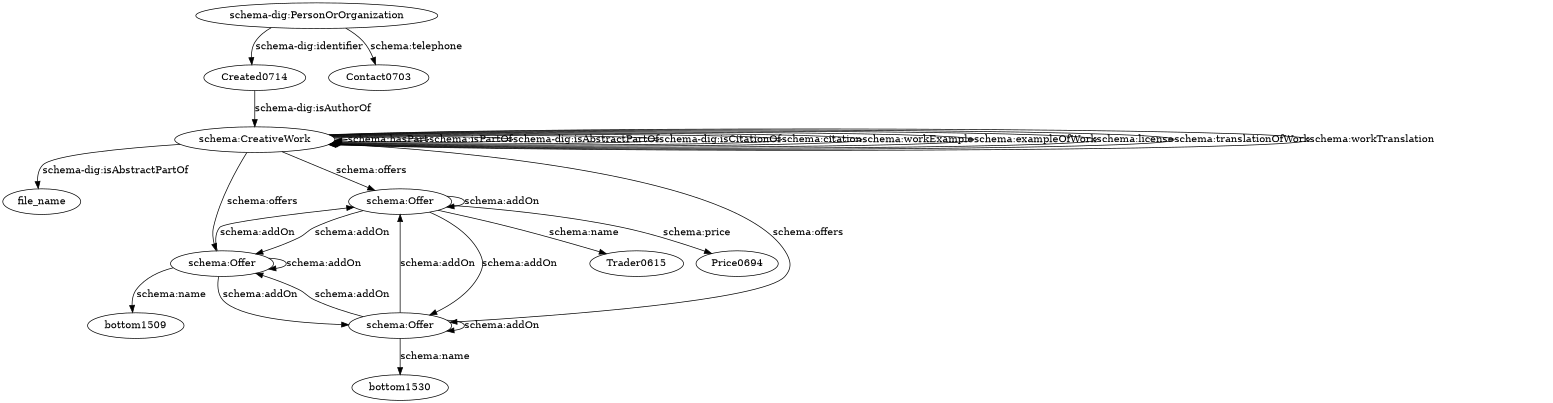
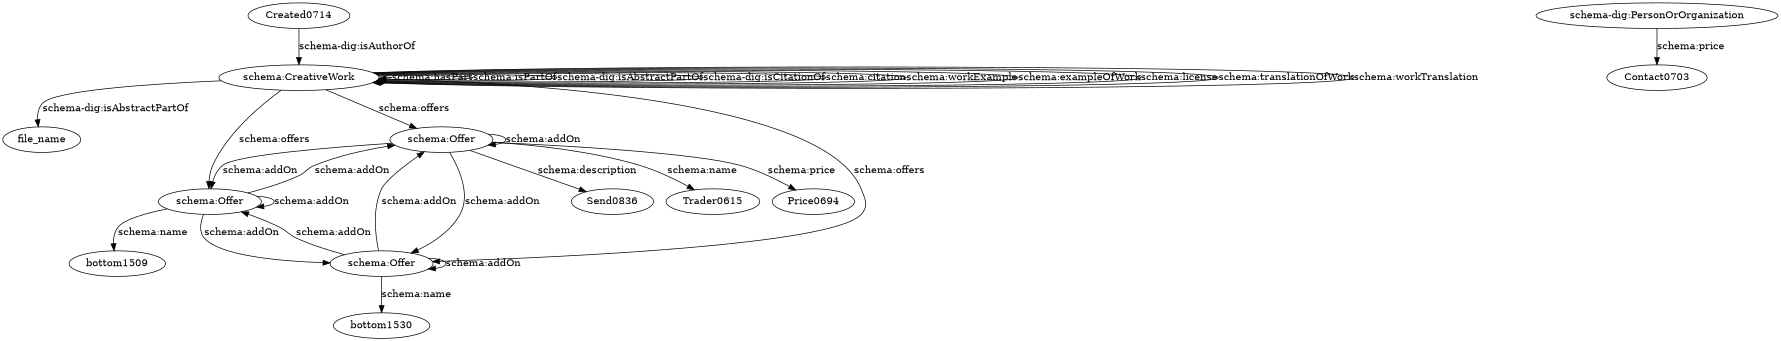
edge "schema-dig:PersonOrOrganization" -> "Created0714": removed, label "schema-dig:identifier"
edge "schema-dig:PersonOrOrganization" -> "Contact0703": label "schema:telephone" -> "schema:price"
node "Send0836": added
